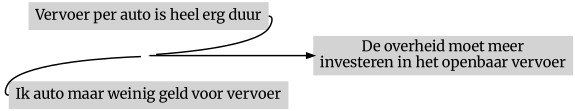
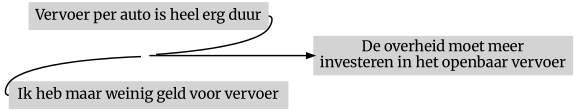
node "Ik auto maar weinig geld voor vervoer": label "Ik auto maar weinig geld voor vervoer" -> "Ik heb maar weinig geld voor vervoer"
